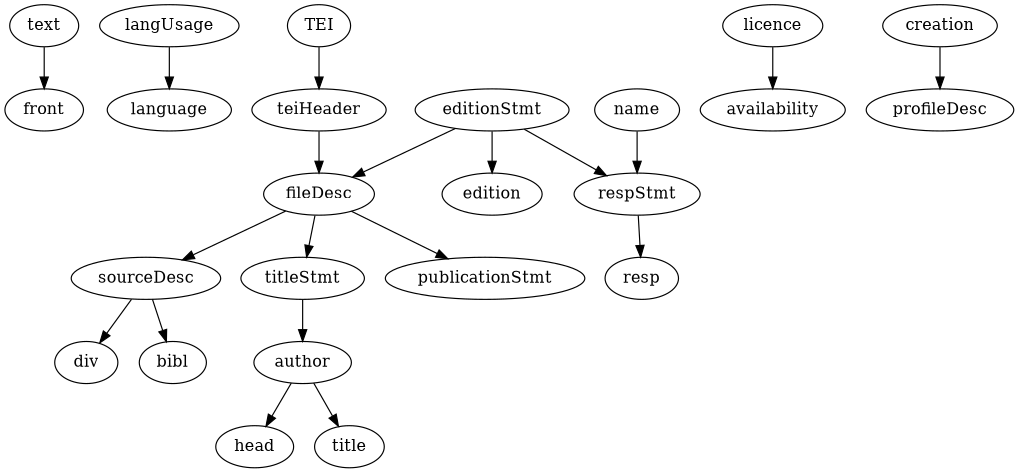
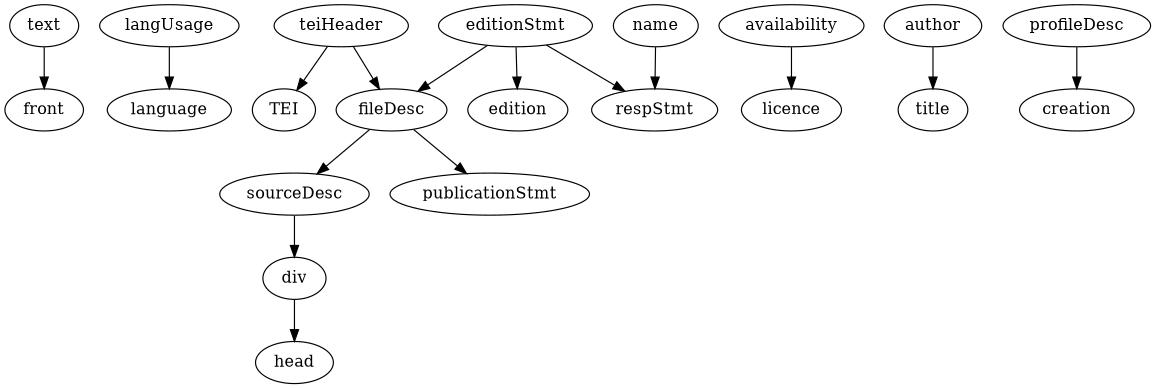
edge "TEI" -> "teiHeader": reversed
edge "licence" -> "availability": reversed
edge "creation" -> "profileDesc": reversed
node "titleStmt": removed
node "resp": removed
node "bibl": removed
edge "author" -> "head": now "div" -> "head"
